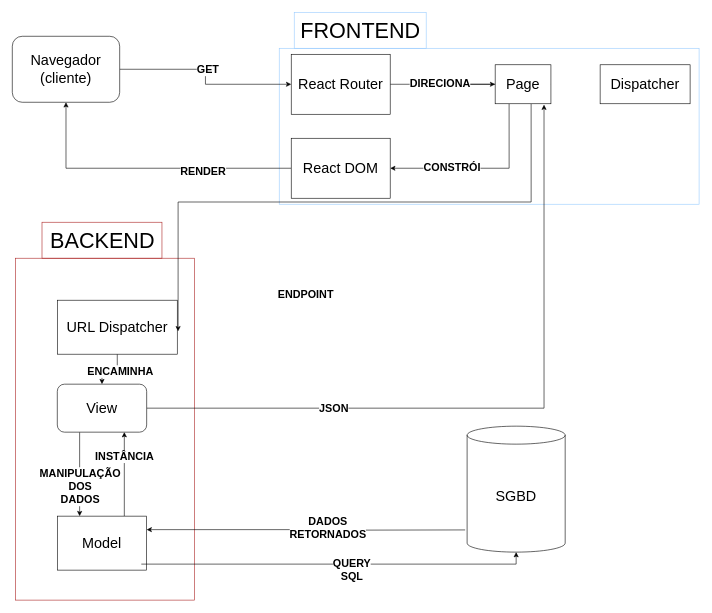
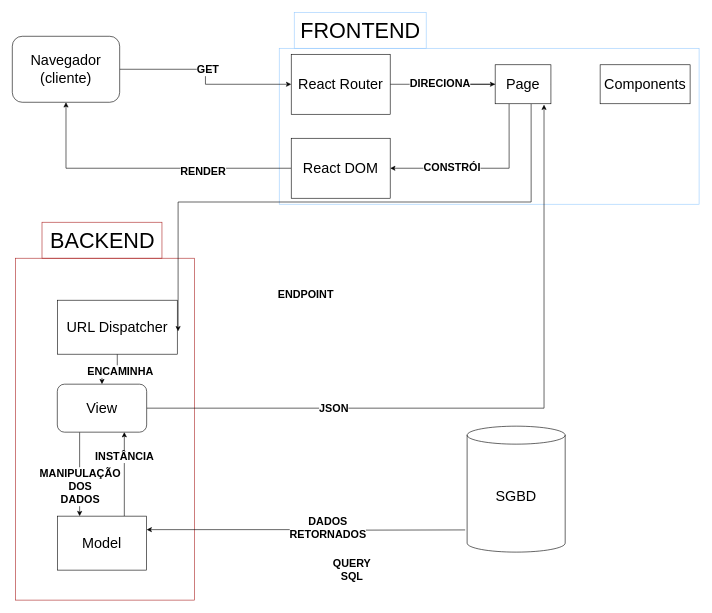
node "Dispatcher": label "Dispatcher" -> "Components"
edge "Model" -> "SGBD": removed
